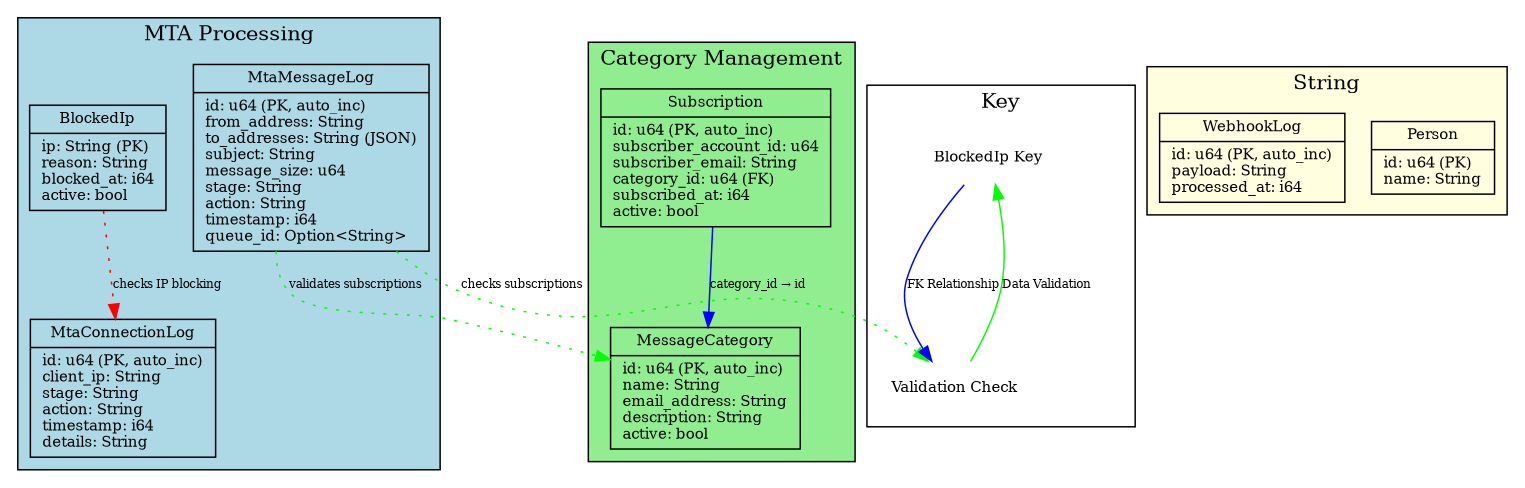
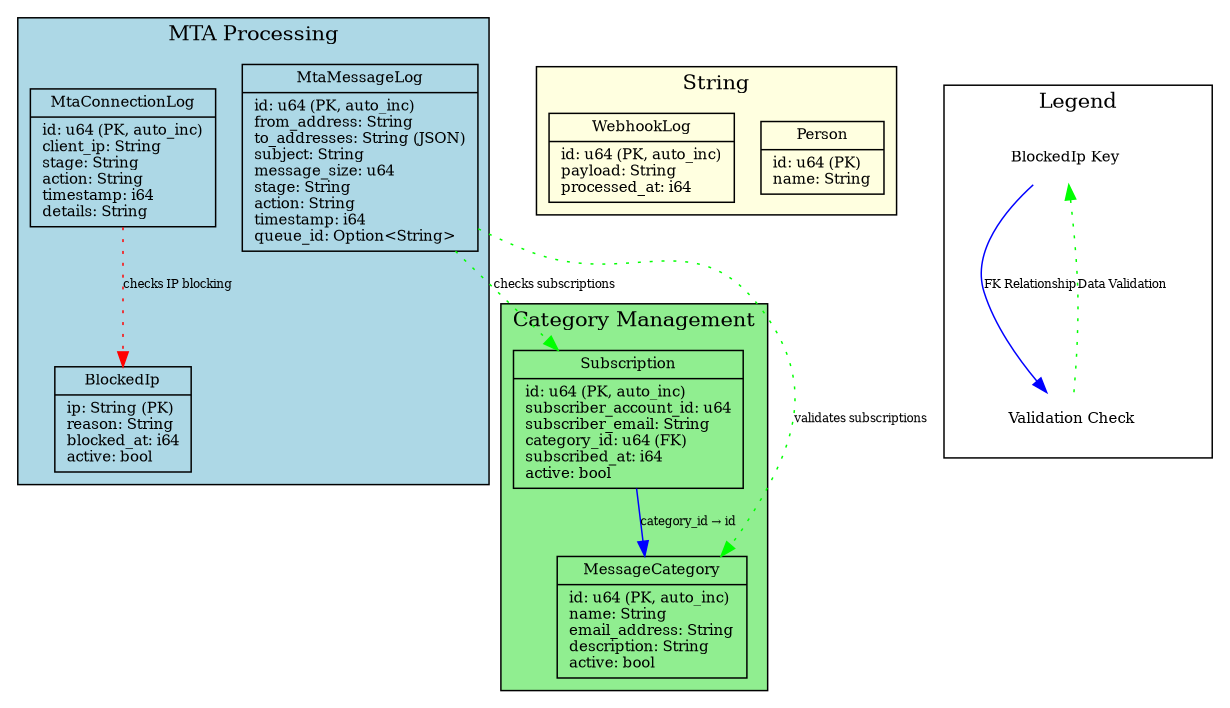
cluster "Key": label "Key" -> "Legend"
edge "BlockedIp" -> "MtaConnectionLog": reversed
edge "Validation Check" -> "BlockedIp Key": style solid -> dotted
edge "MtaMessageLog" -> "Validation Check": now "MtaMessageLog" -> "Subscription"
